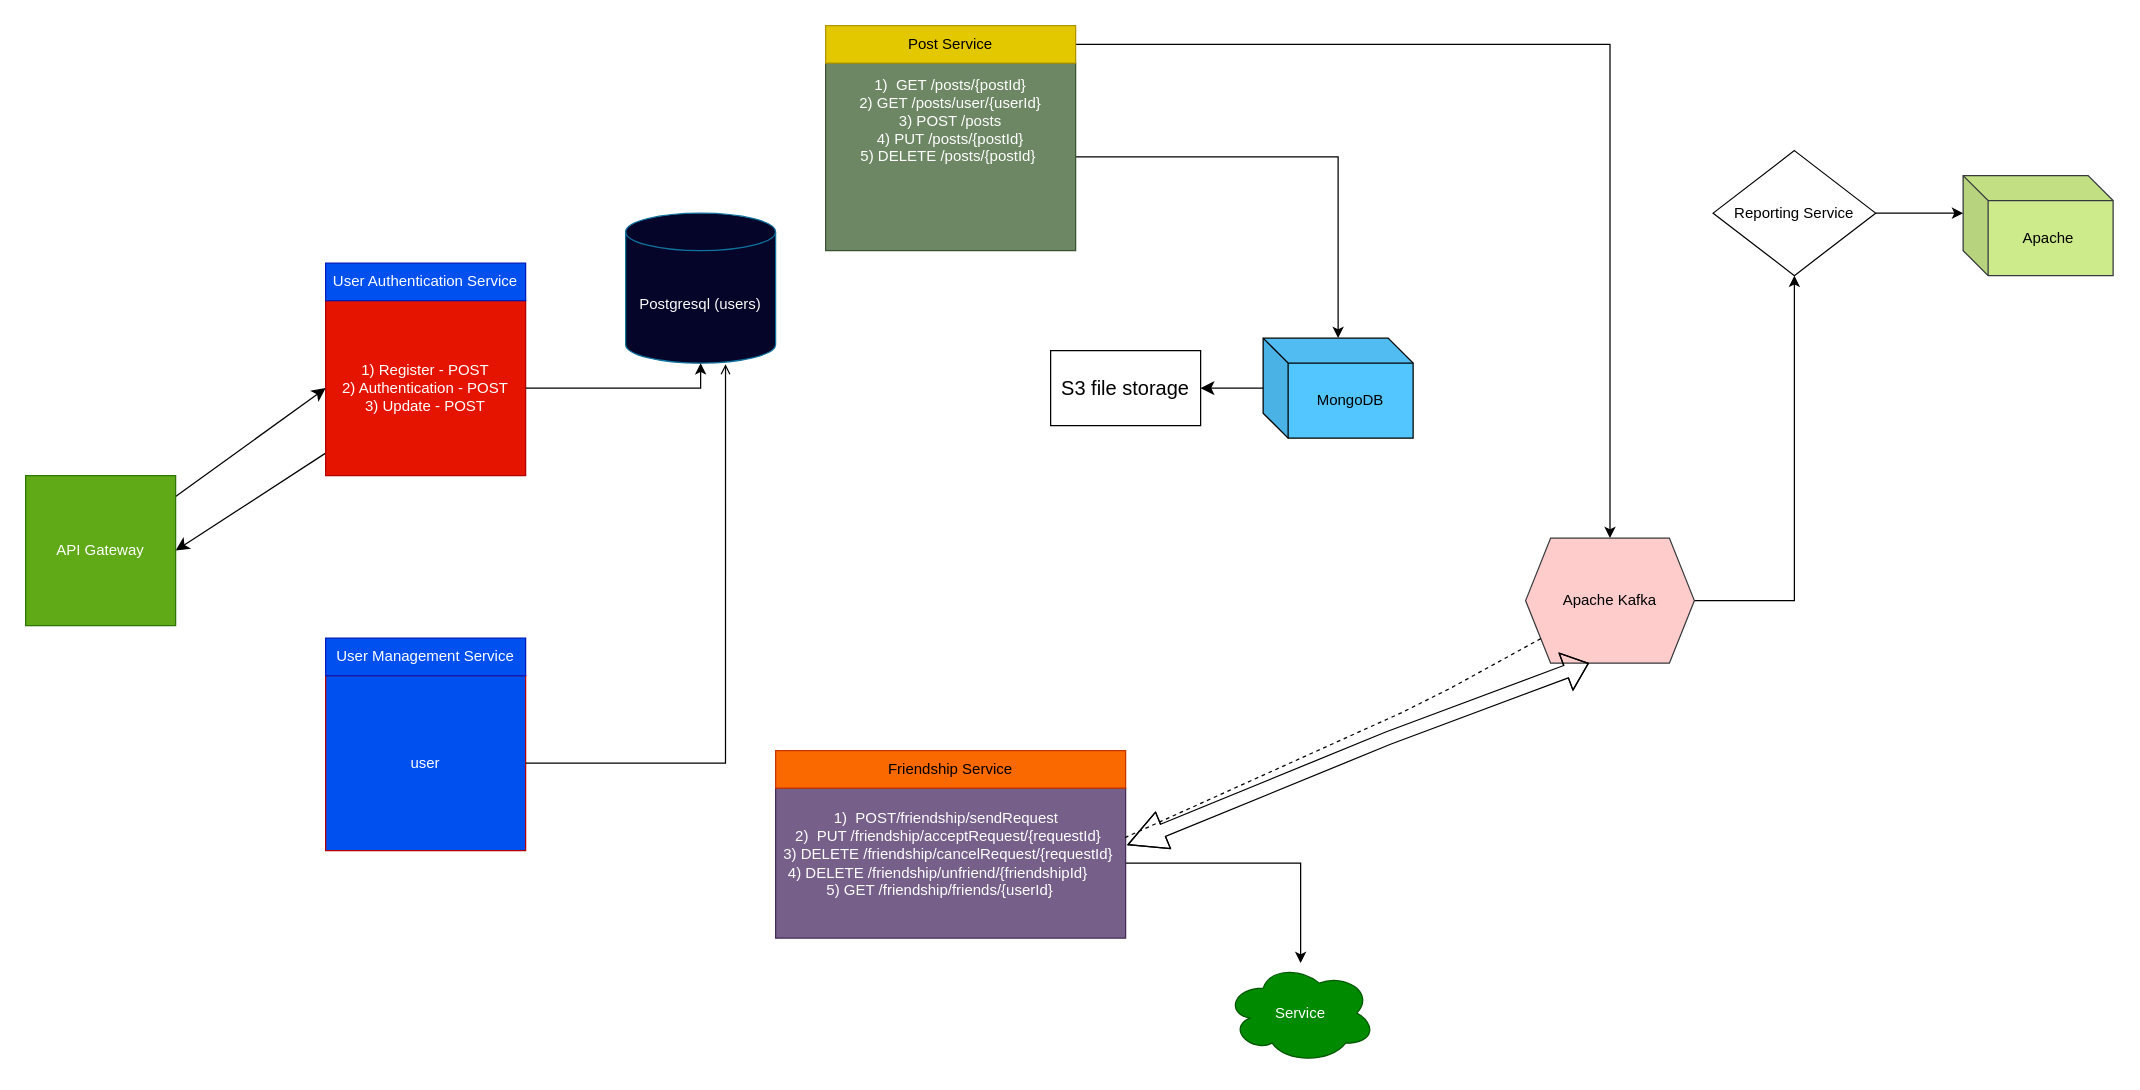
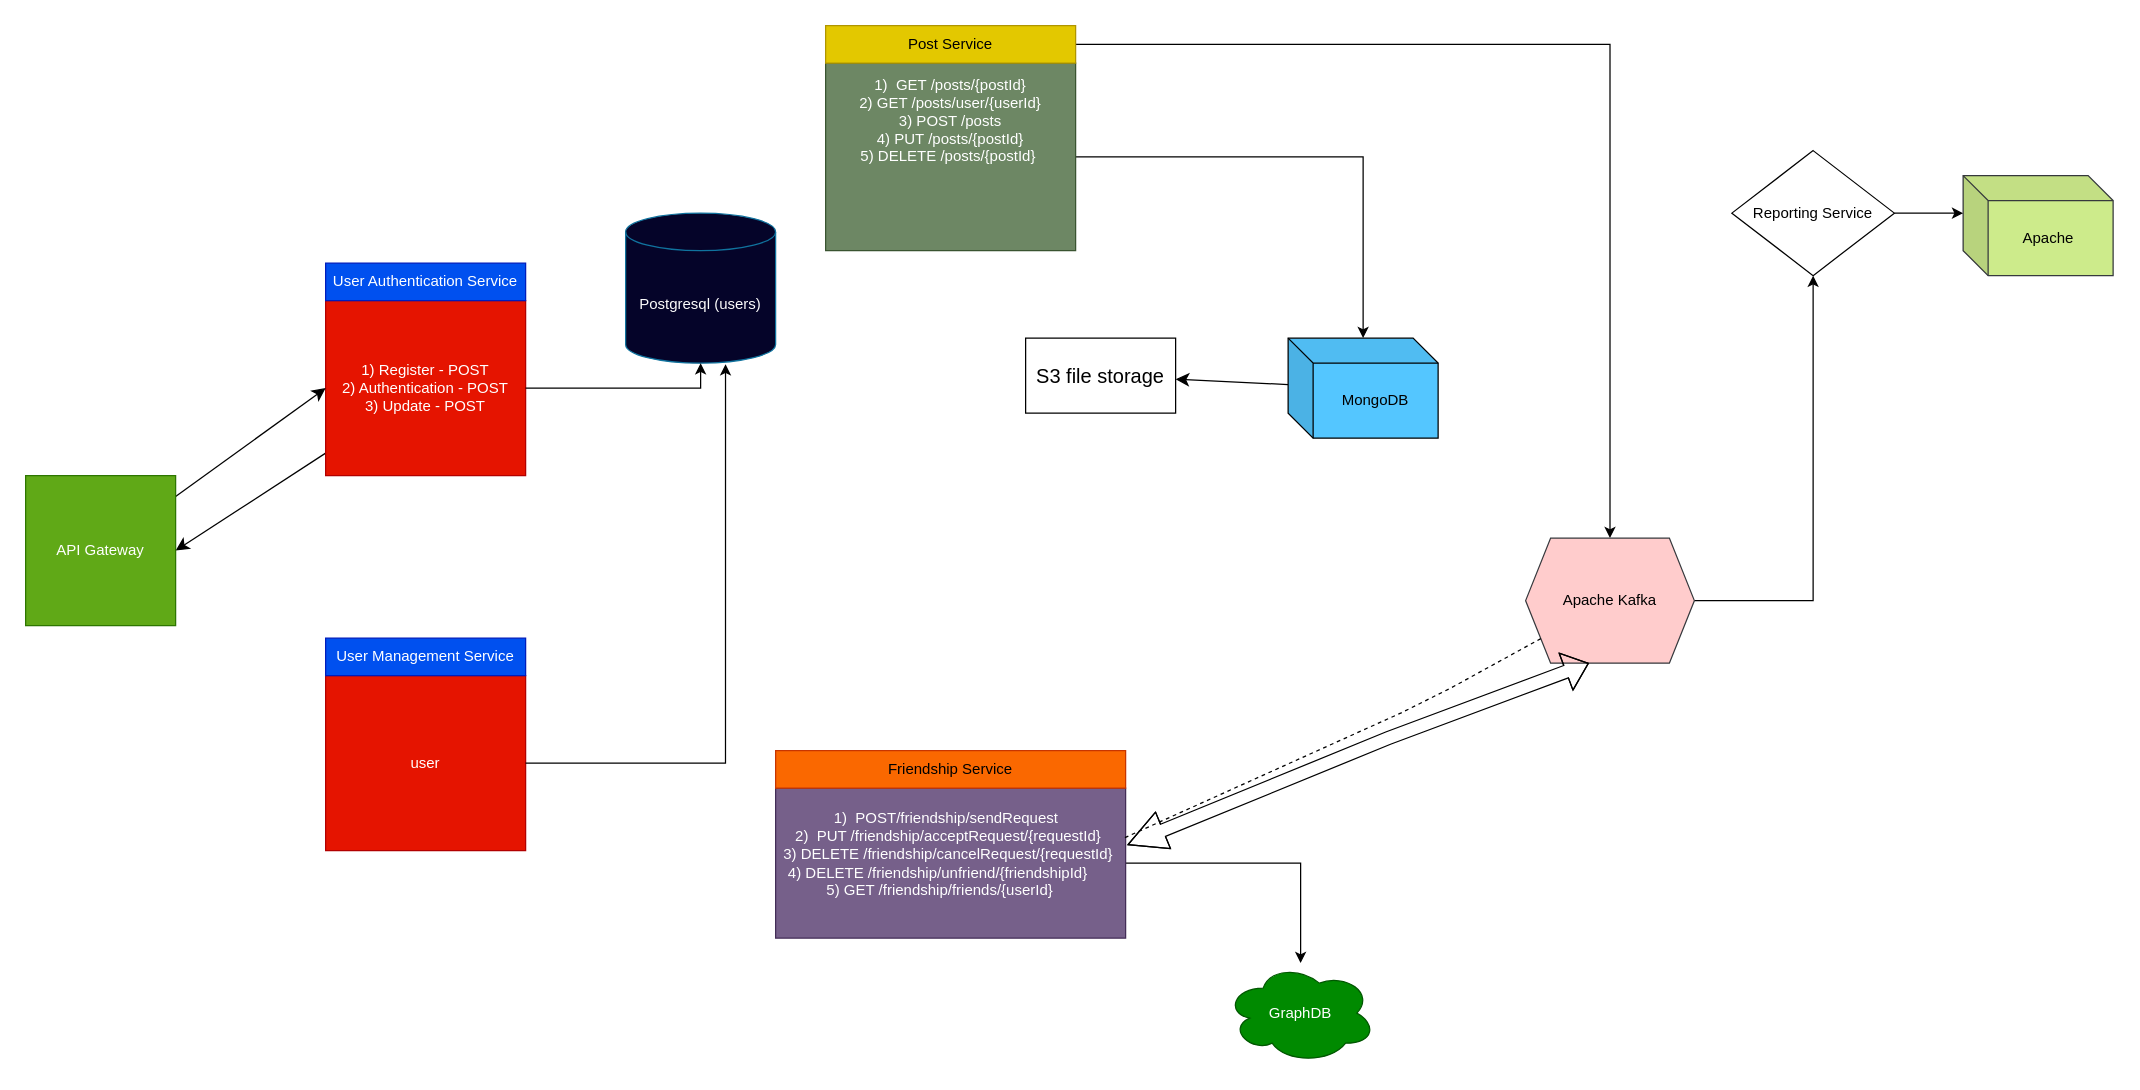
node "Reporting Service": moved (1794, 213) -> (1813, 213)
edge "user" -> "Postgresql (users)": arrowhead open -> classic
node "S3 file storage": moved (1126, 388) -> (1101, 376)
node "MongoDB": moved (1338, 388) -> (1363, 388)
node "user": fillcolor #0050ef -> #e51400
node "Service": label "Service" -> "GraphDB"
